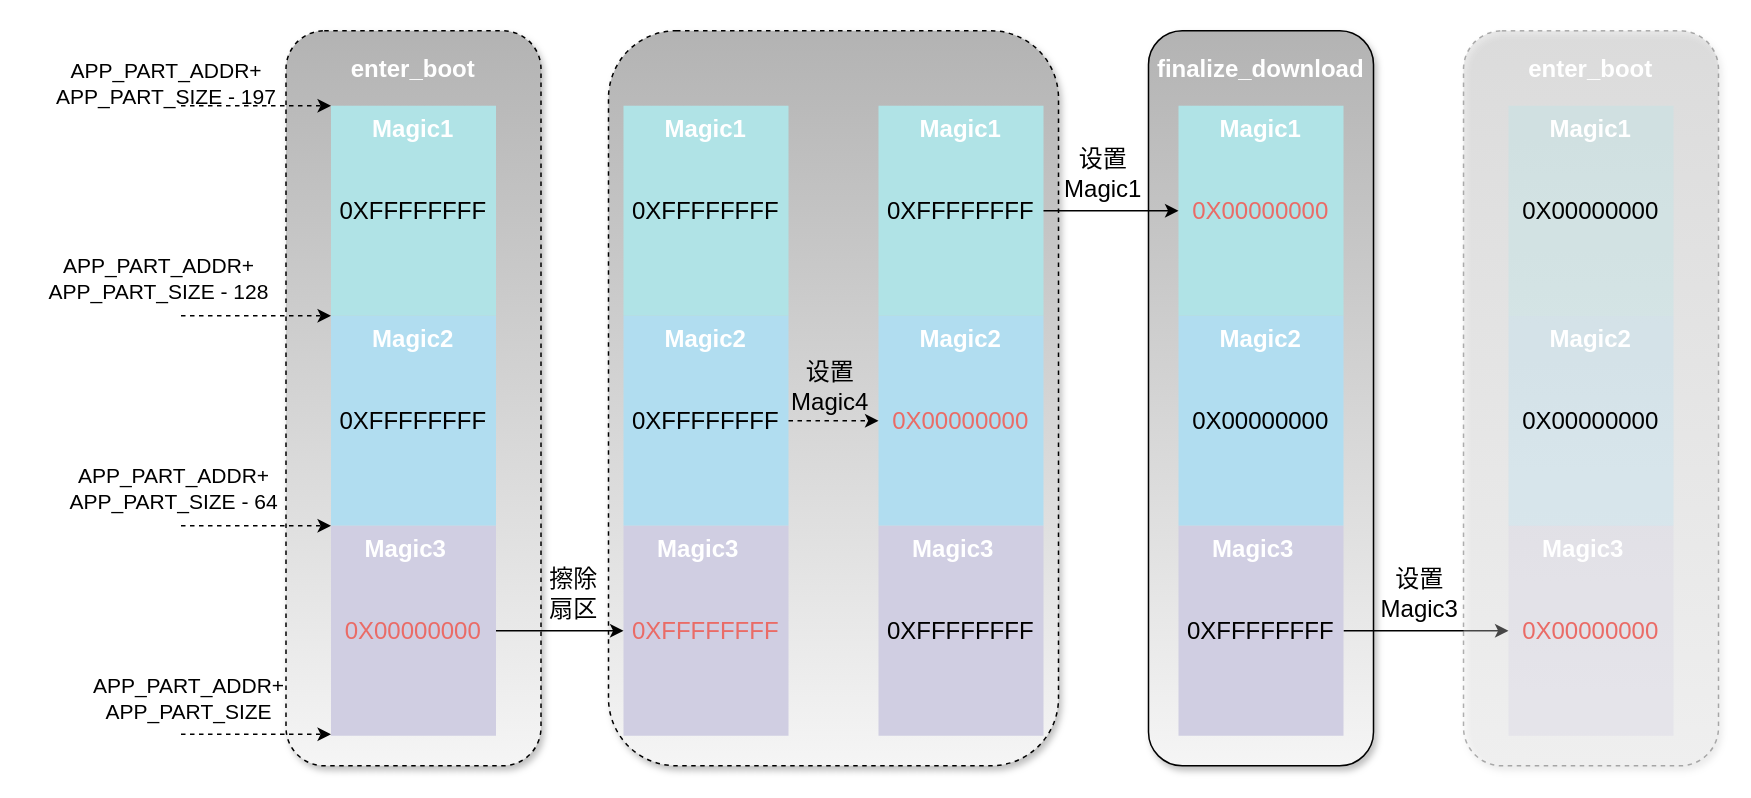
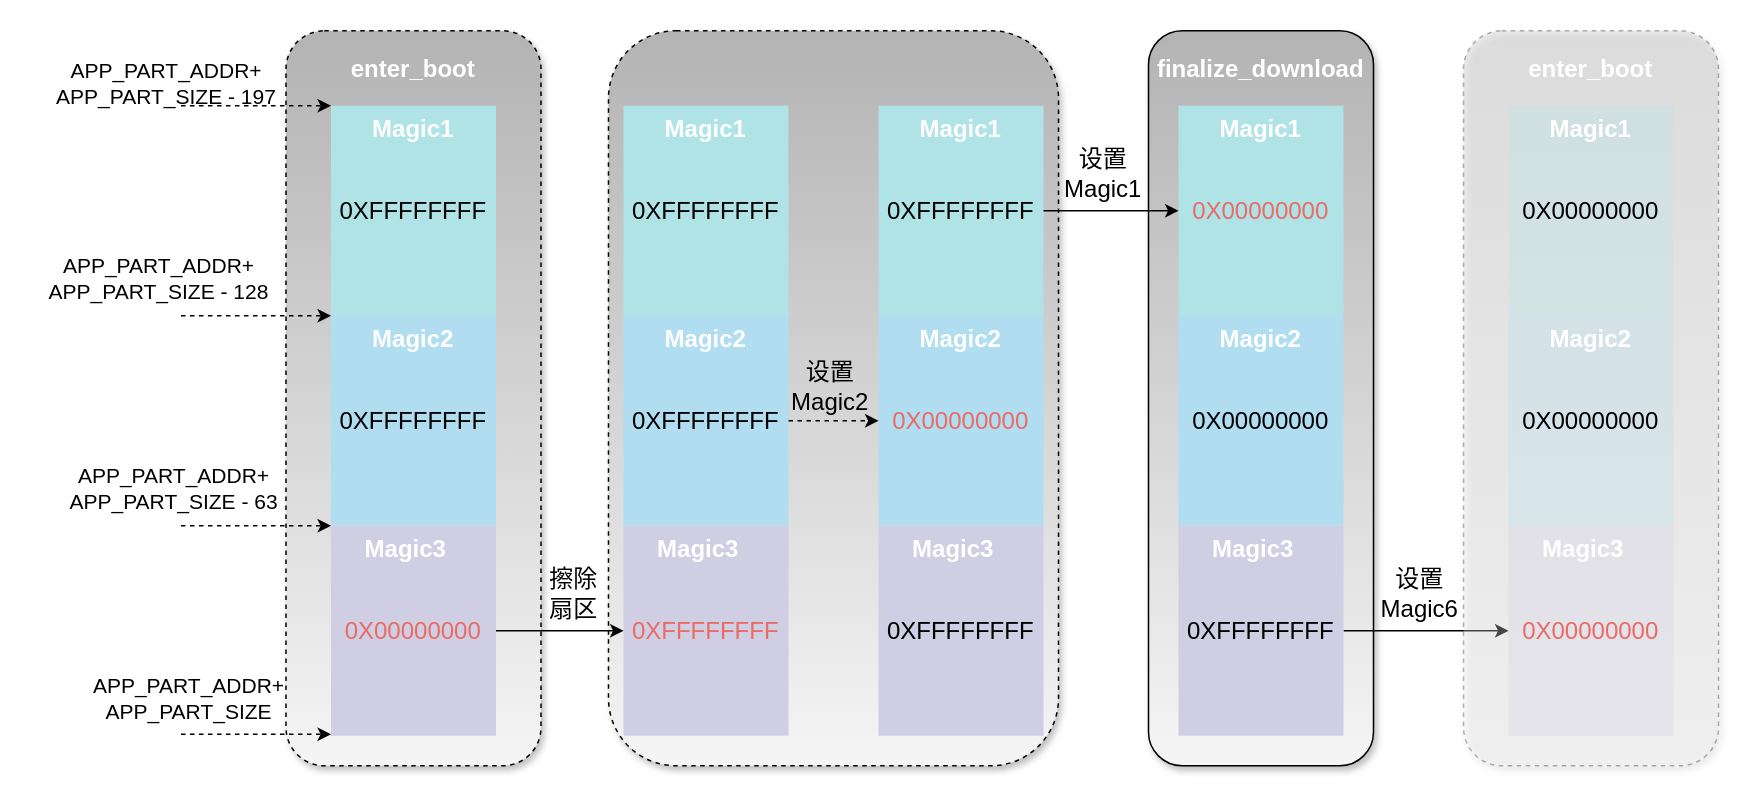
node "设置Magic4": label "设置Magic4" -> "设置Magic2"
node "APP_PART_ADDR+ APP_PART_SIZE - 64": label "APP_PART_ADDR+ APP_PART_SIZE - 64" -> "APP_PART_ADDR+ APP_PART_SIZE - 63"
node "设置Magic3": label "设置Magic3" -> "设置Magic6"
